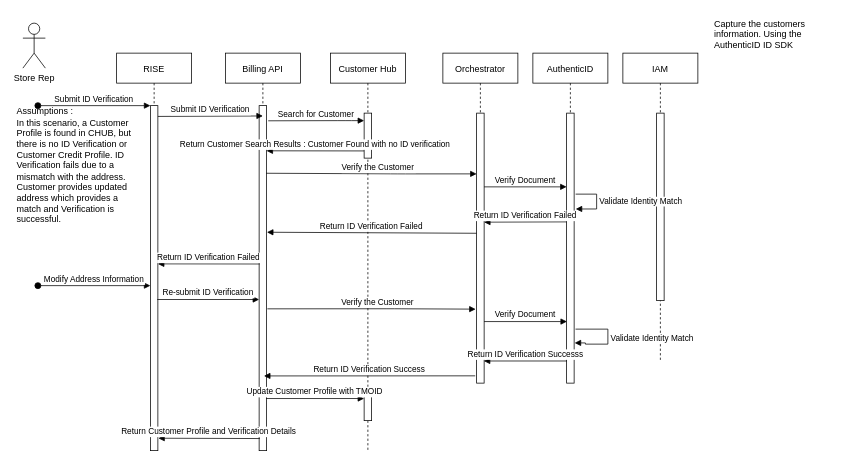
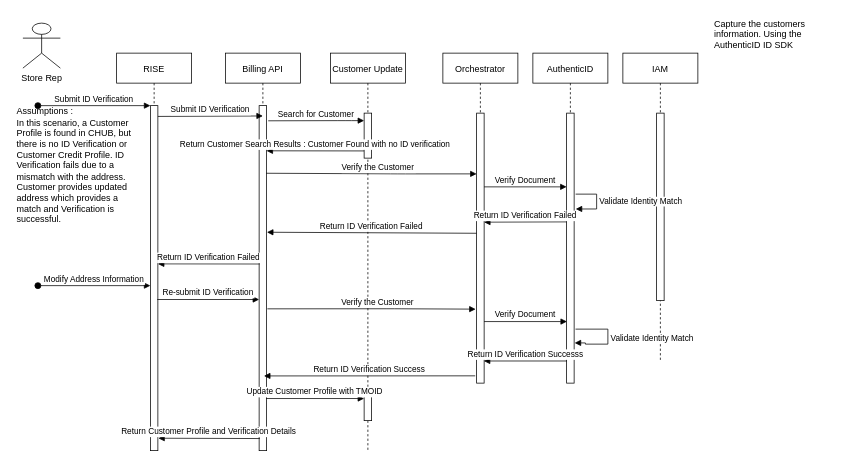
node "Store Rep": size 23x45 -> 38x45
node "Customer Hub": label "Customer Hub" -> "Customer Update"
